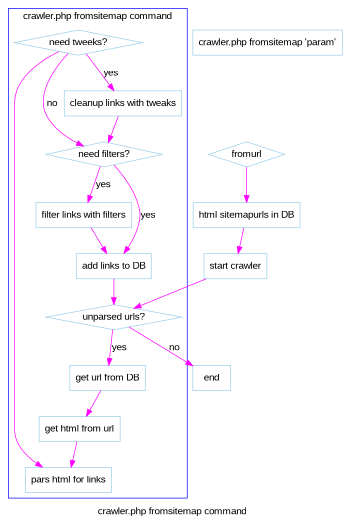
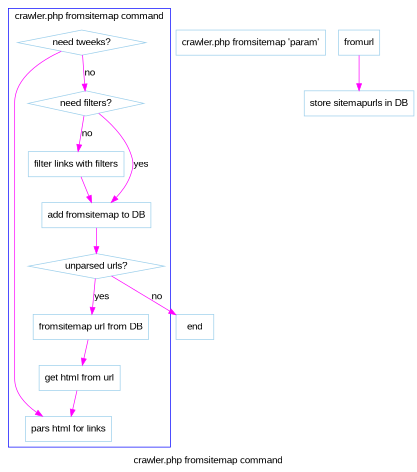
node "cleanup links with tweaks": removed
node "fromurl": shape diamond -> box
edge "need filters?" -> "filter links with filters": label "yes" -> "no"
node "html sitemapurls in DB": label "html sitemapurls in DB" -> "store sitemapurls in DB"
node "add links to DB": label "add links to DB" -> "add fromsitemap to DB"
node "start crawler": removed
node "get url from DB": label "get url from DB" -> "fromsitemap url from DB"
